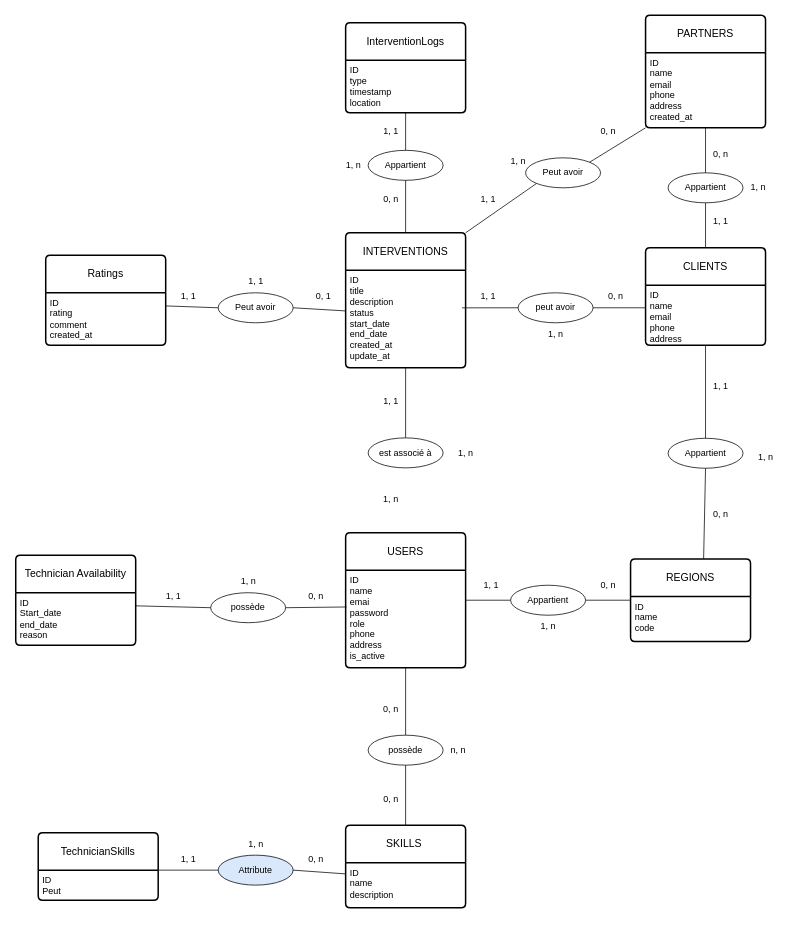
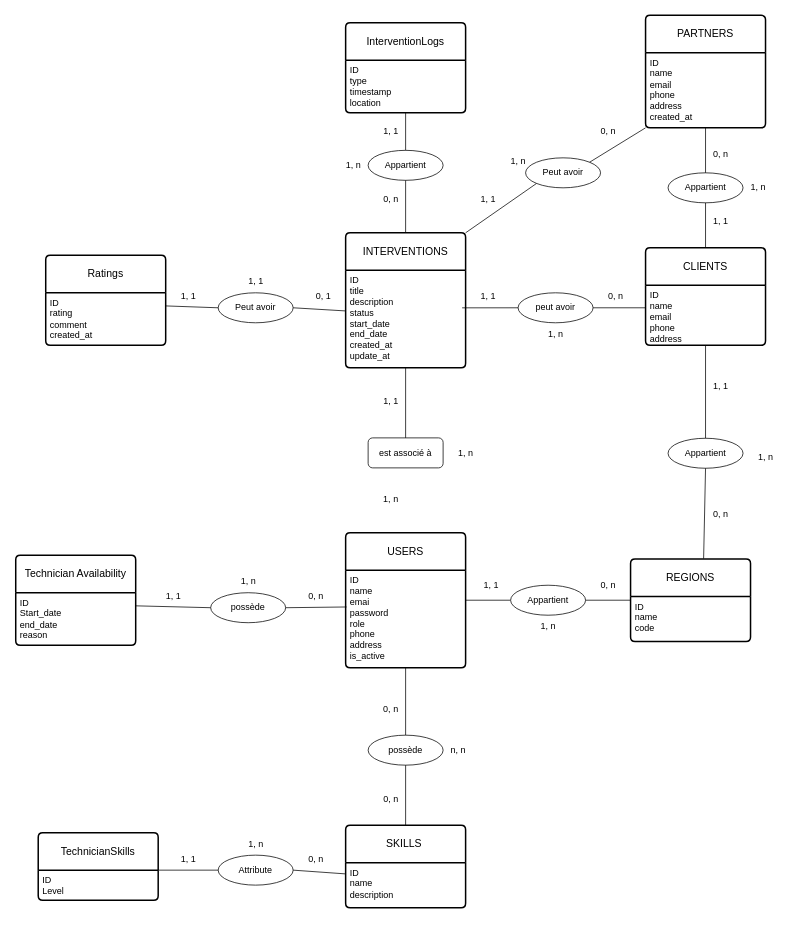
node "est associé à": shape ellipse -> rounded rectangle
node "Attribute": fillcolor #dae8fc -> #ffffff
node "ID Peut": label "ID Peut" -> "ID Level"
